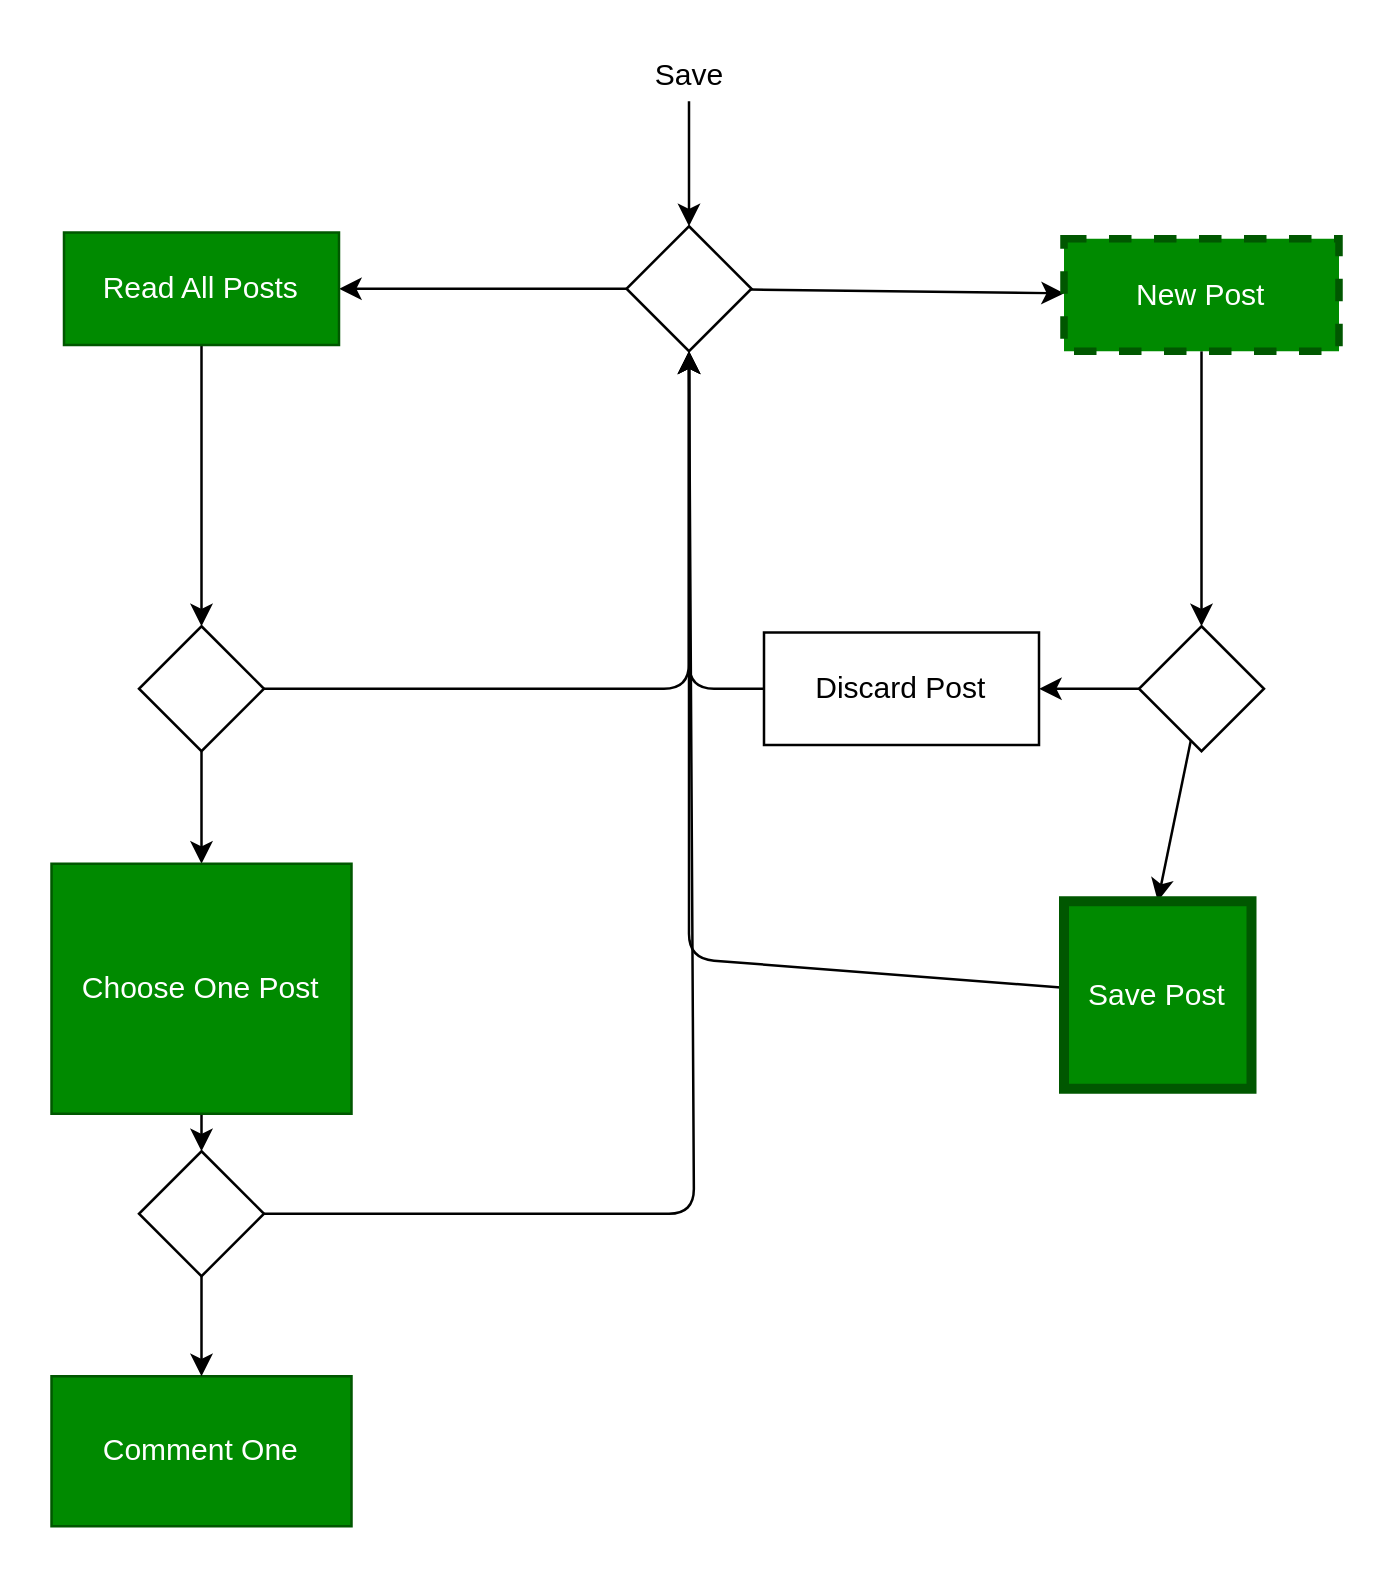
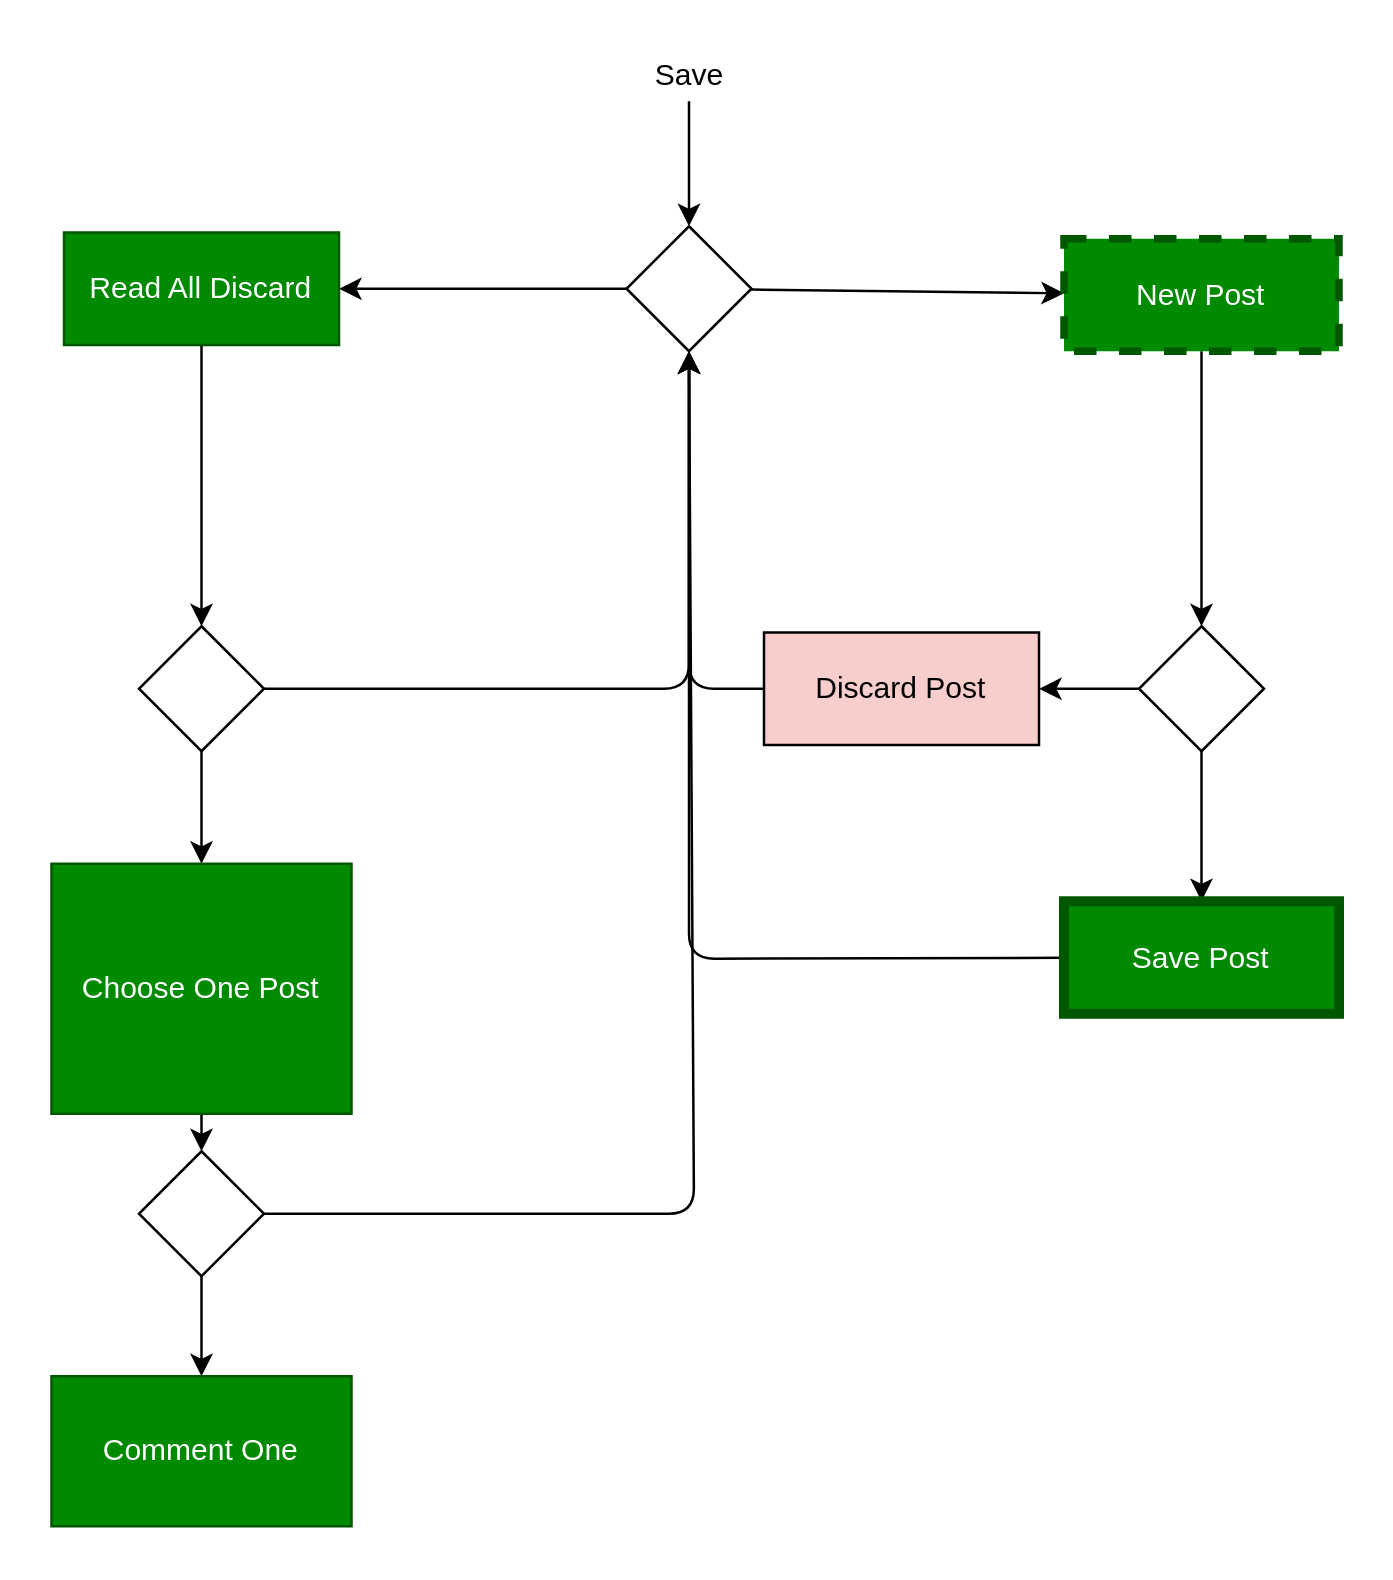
node "Read All Posts": label "Read All Posts" -> "Read All Discard"
node "Discard Post": fillcolor #ffffff -> #f8cecc
node "Save Post": size 188x188 -> 275x113
